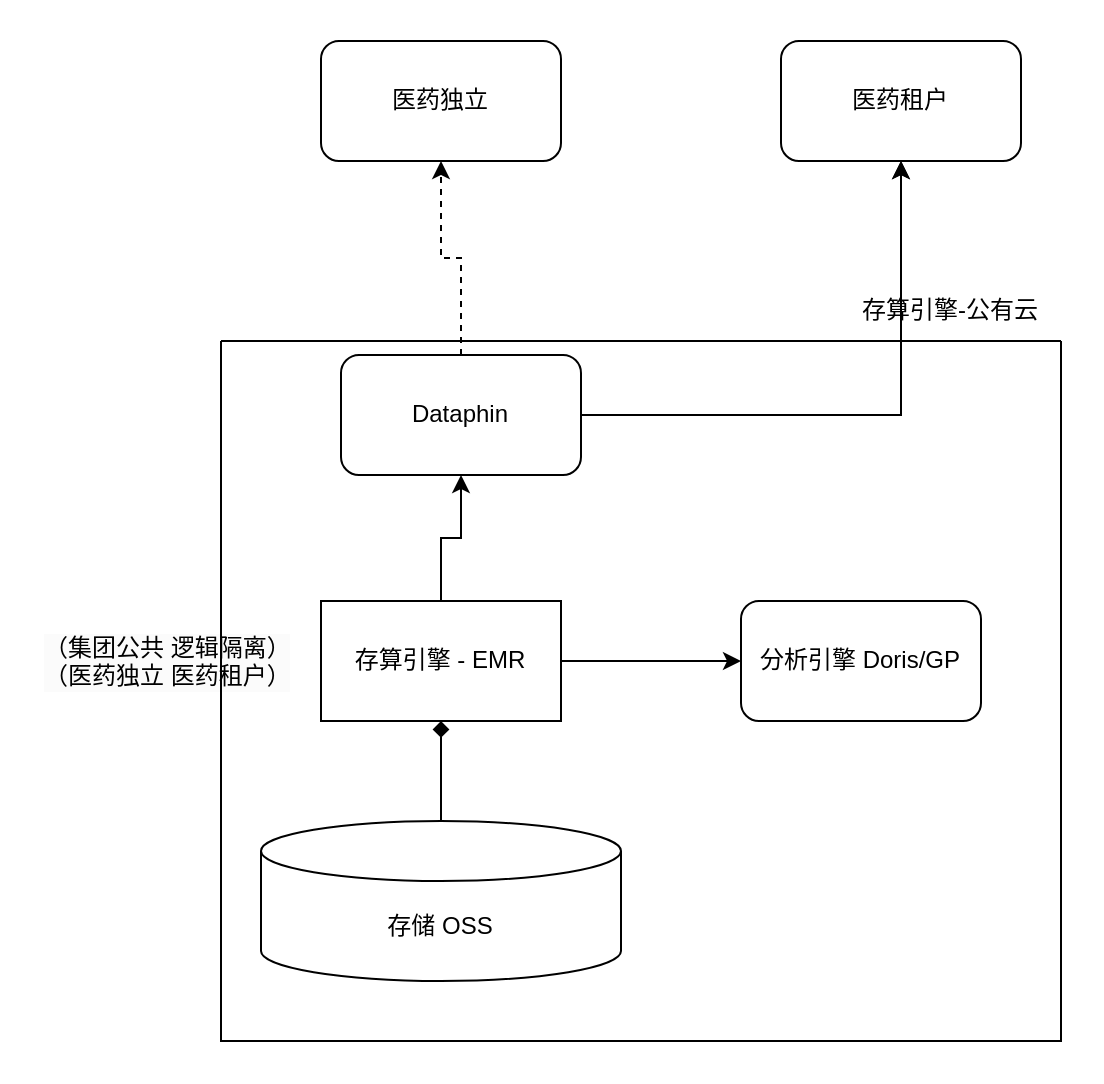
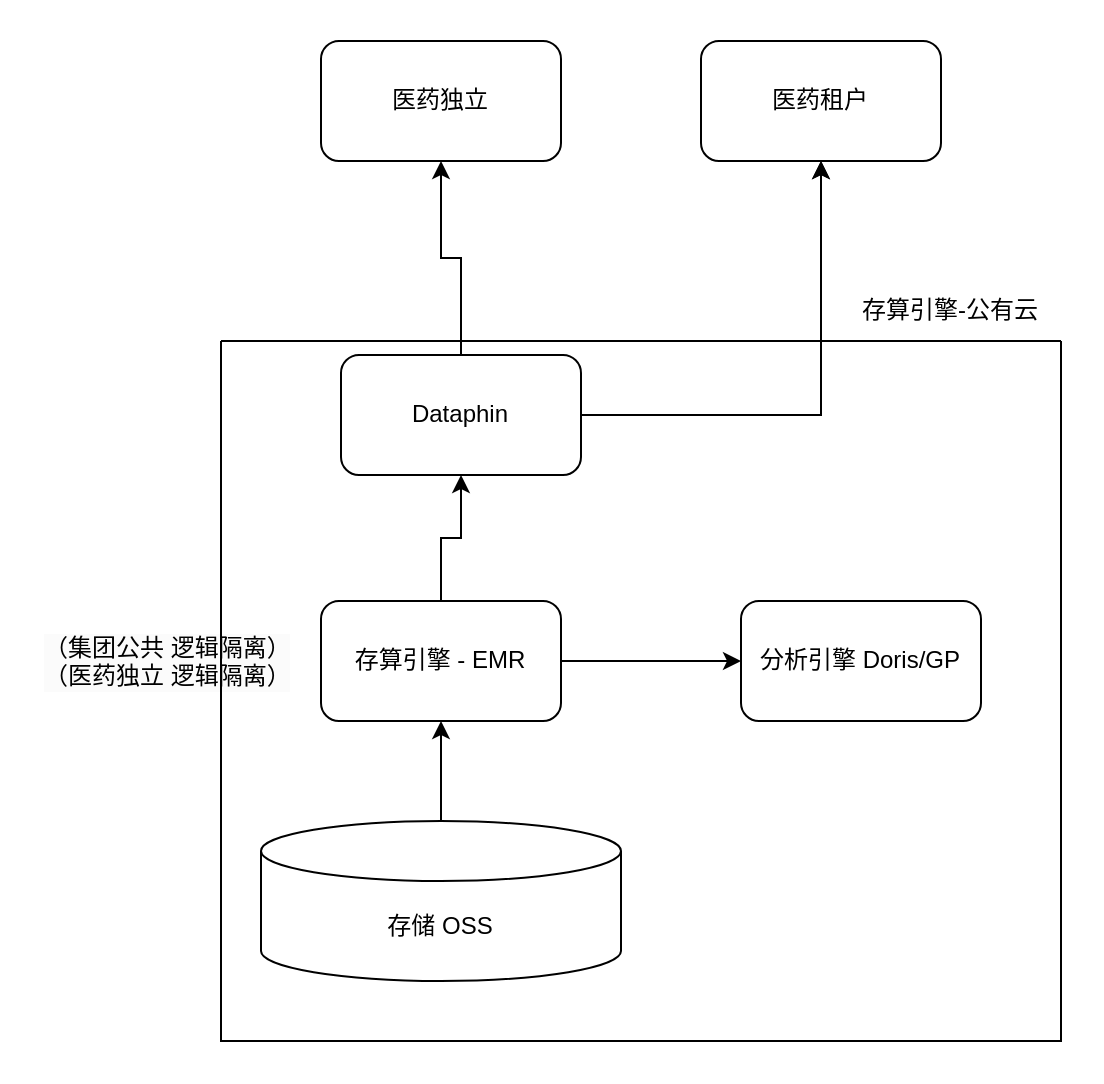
node "医药租户": moved (901, 101) -> (821, 101)
edge "Dataphin" -> "医药独立": style dashed -> solid
node "存算引擎 - EMR": shape rectangle -> rounded rectangle
node "（集团公共 逻辑隔离） （医药独立 医药租户）": label "（集团公共 逻辑隔离） （医药独立 医药租户）" -> "（集团公共 逻辑隔离） （医药独立 逻辑隔离）"
edge "存储 OSS" -> "存算引擎 - EMR": arrowhead diamond -> classic
